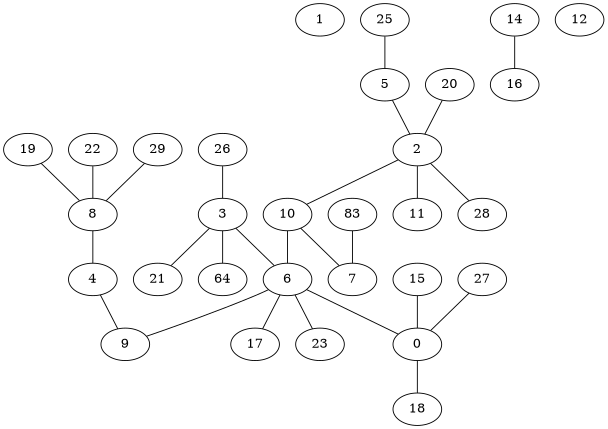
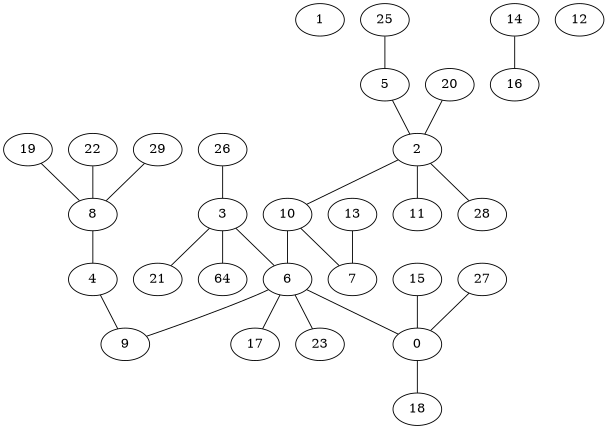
node "83": label "83" -> "13"
